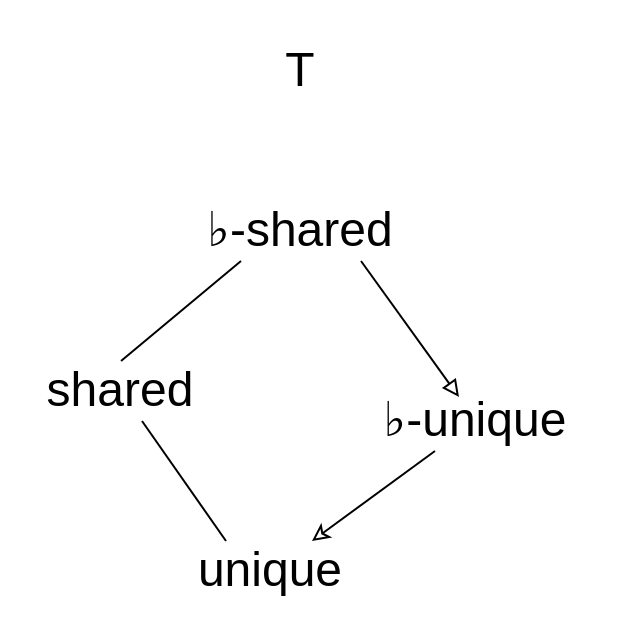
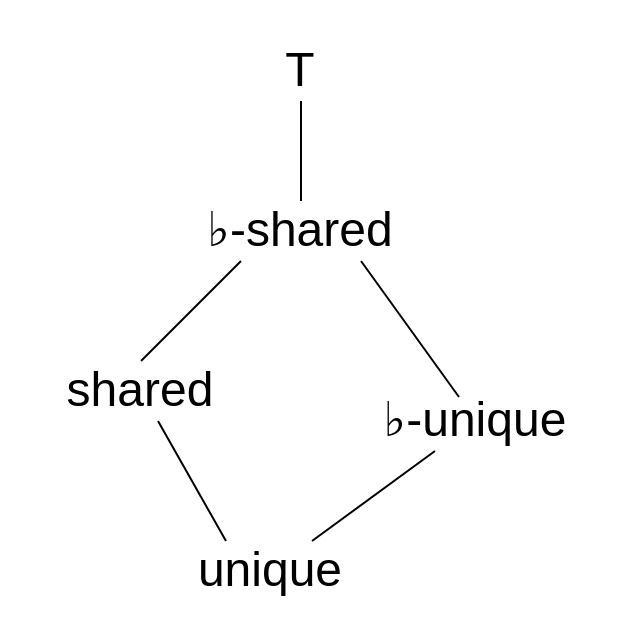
edge "T" -- "♭-shared": added
edge "♭-shared" -> "♭-unique": arrowhead block -> none
node "shared": moved (121, 391) -> (141, 391)
edge "♭-unique" -> "unique": arrowhead classic -> none
